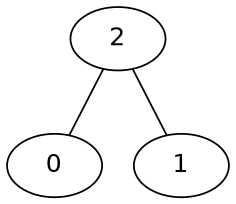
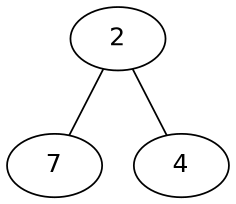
node "0": label "0" -> "7"
node "1": label "1" -> "4"
